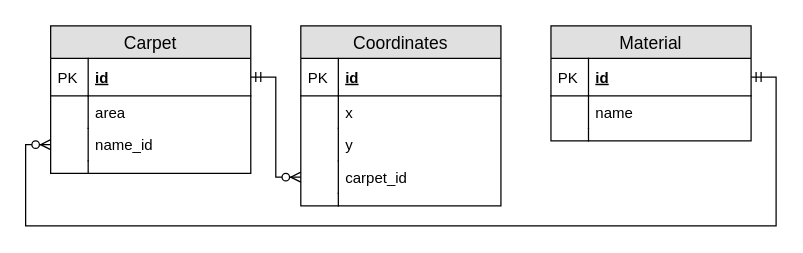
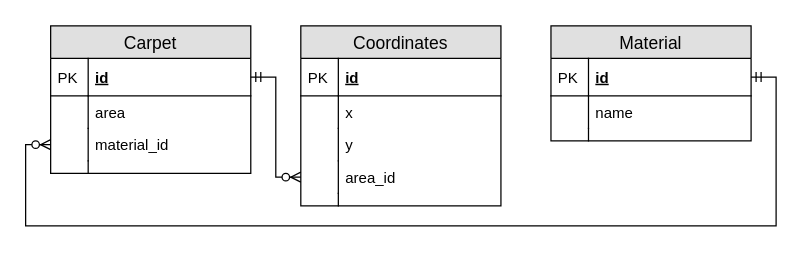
node "name_id": label "name_id" -> "material_id"
node "carpet_id": label "carpet_id" -> "area_id"
